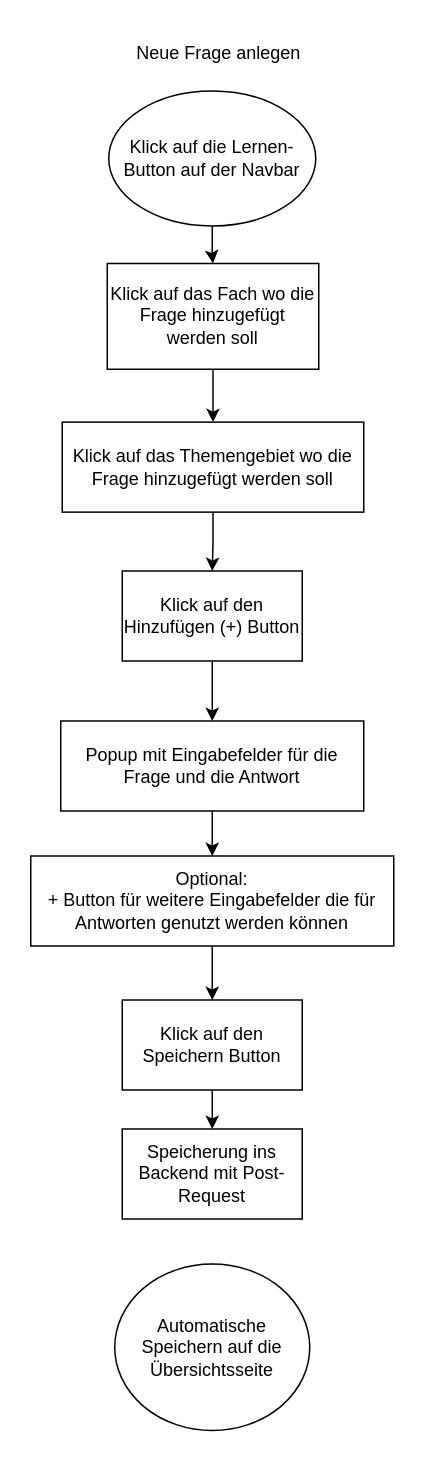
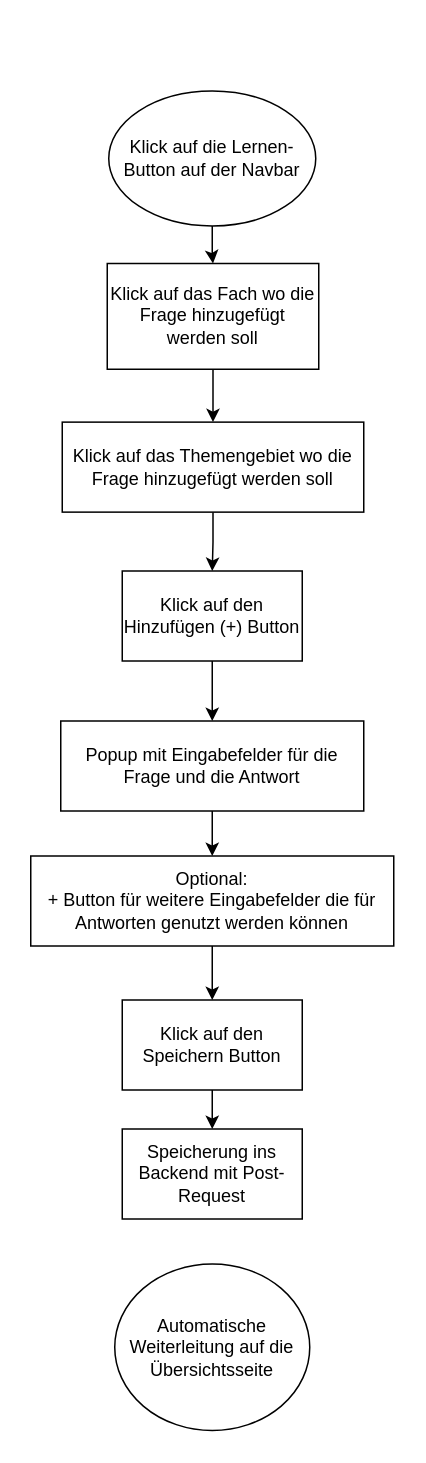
node "Neue Frage anlegen": removed
node "Automatische Speichern auf die Übersichtsseite": label "Automatische Speichern auf die Übersichtsseite" -> "Automatische Weiterleitung auf die Übersichtsseite"
